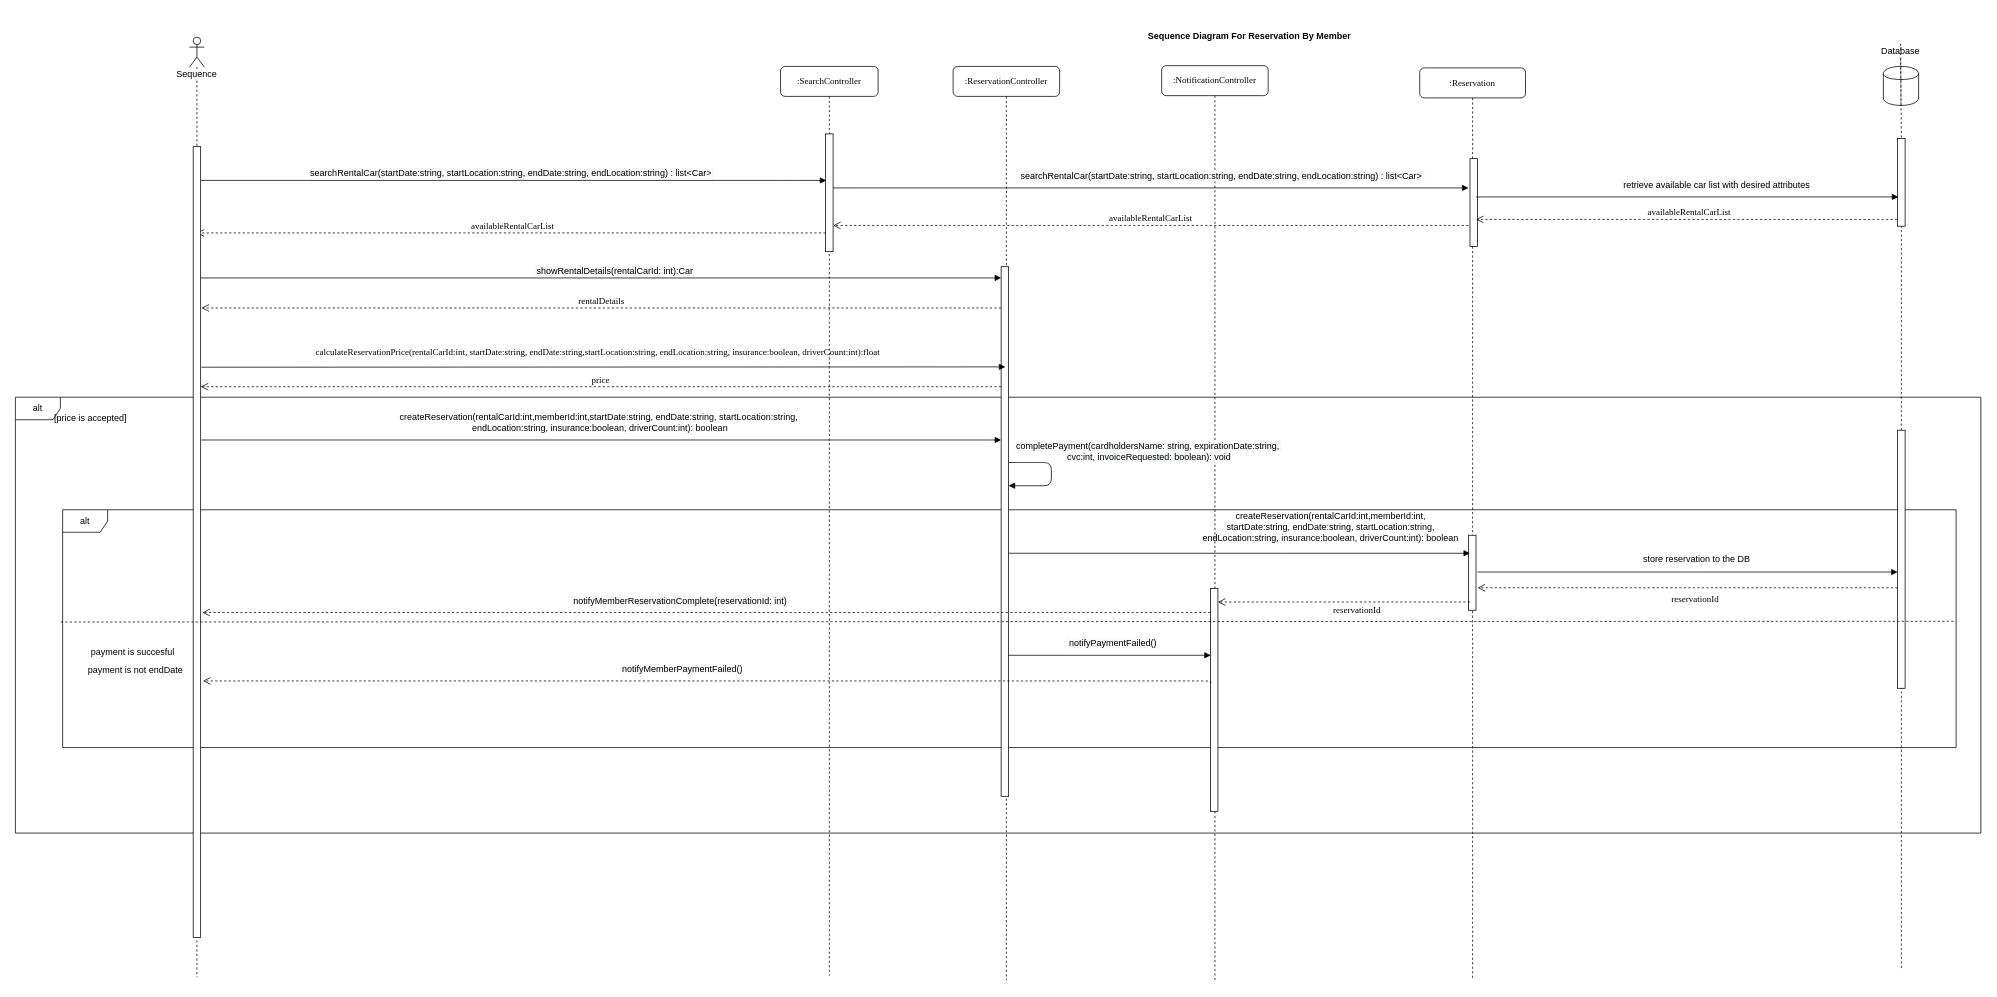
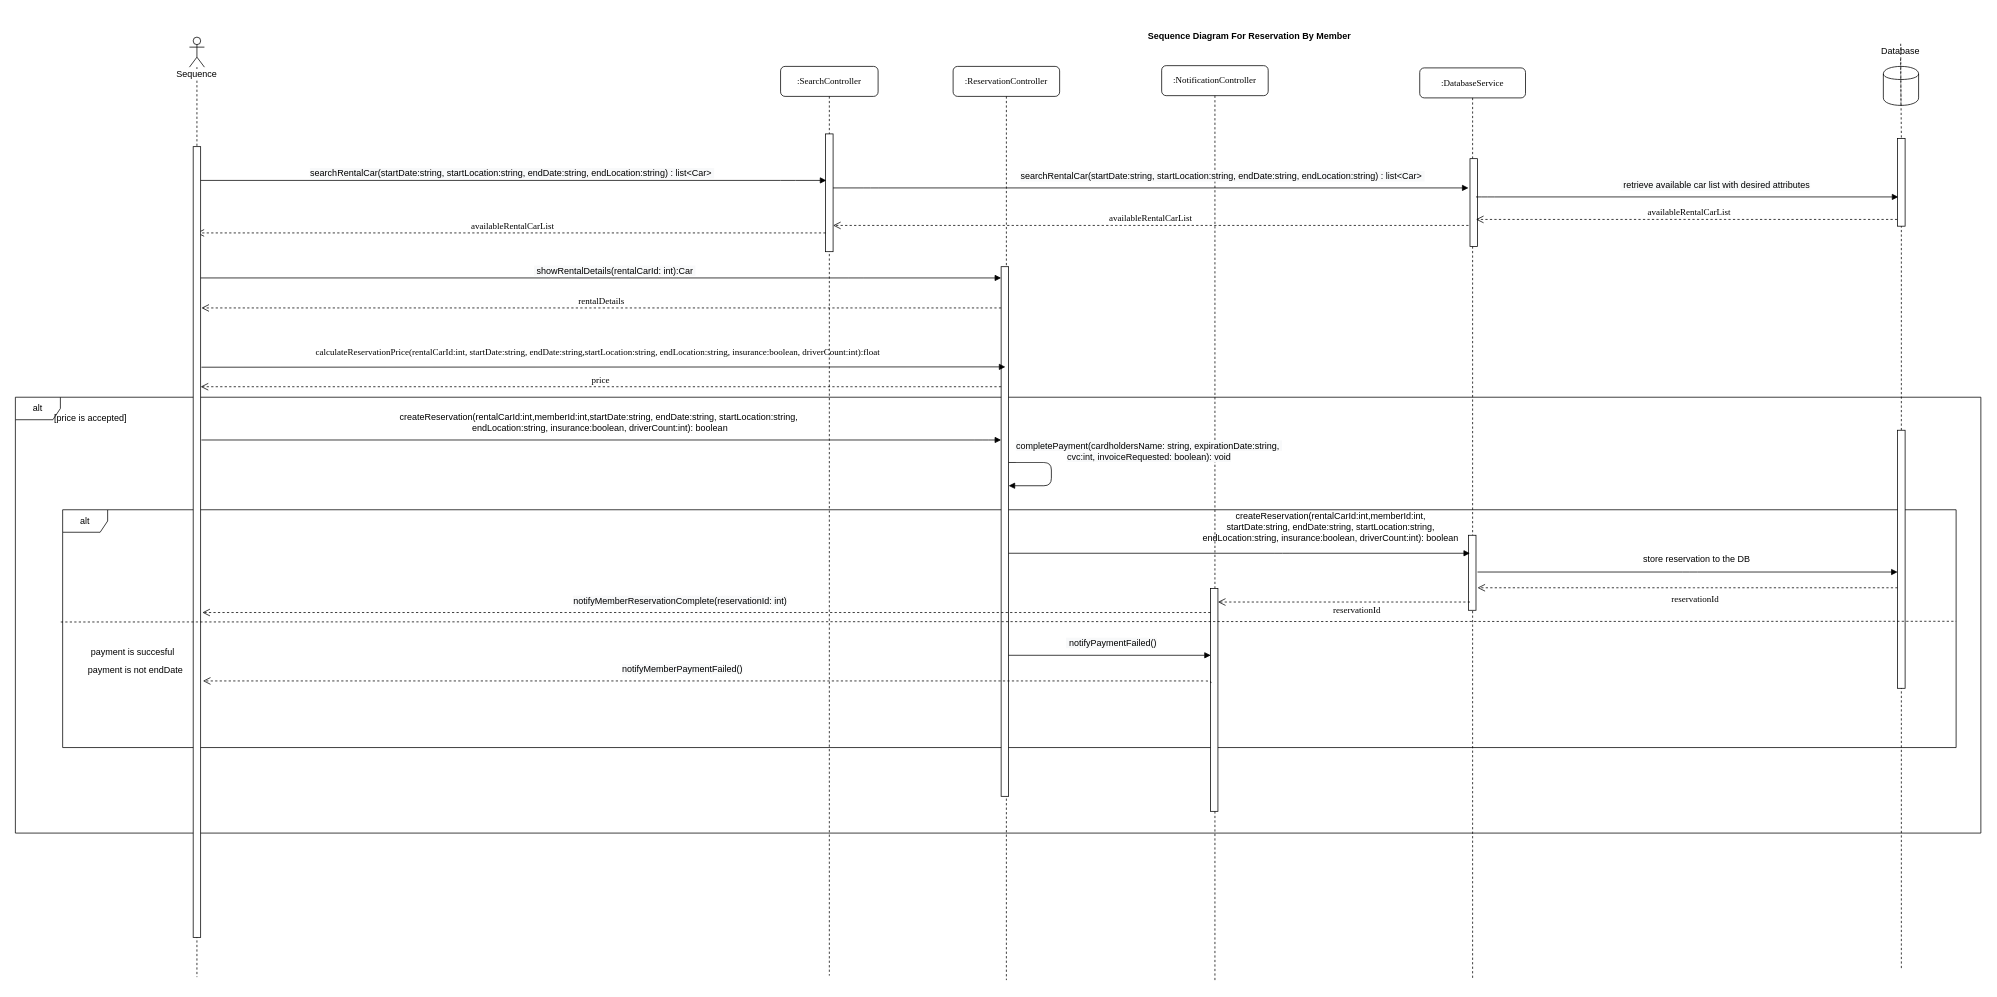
node ":Reservation": label ":Reservation" -> ":DatabaseService"
